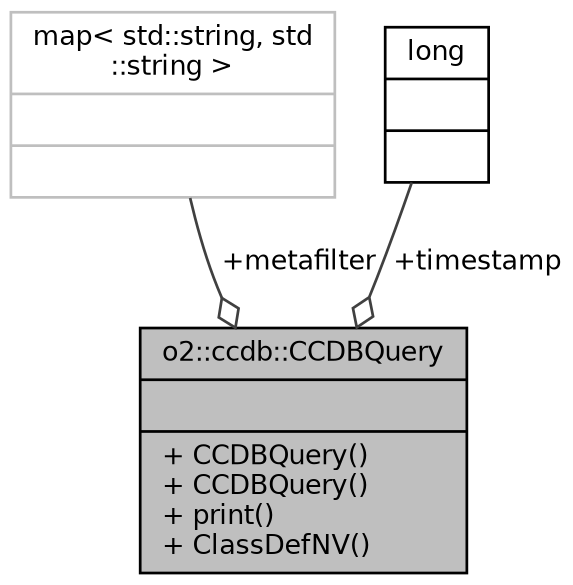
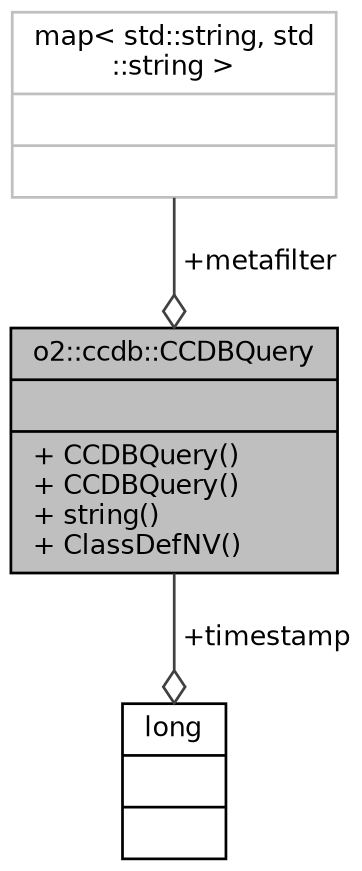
edge "long" -> "o2::ccdb::CCDBQuery": reversed
node "o2::ccdb::CCDBQuery": text "+ print()" -> "+ string()"
